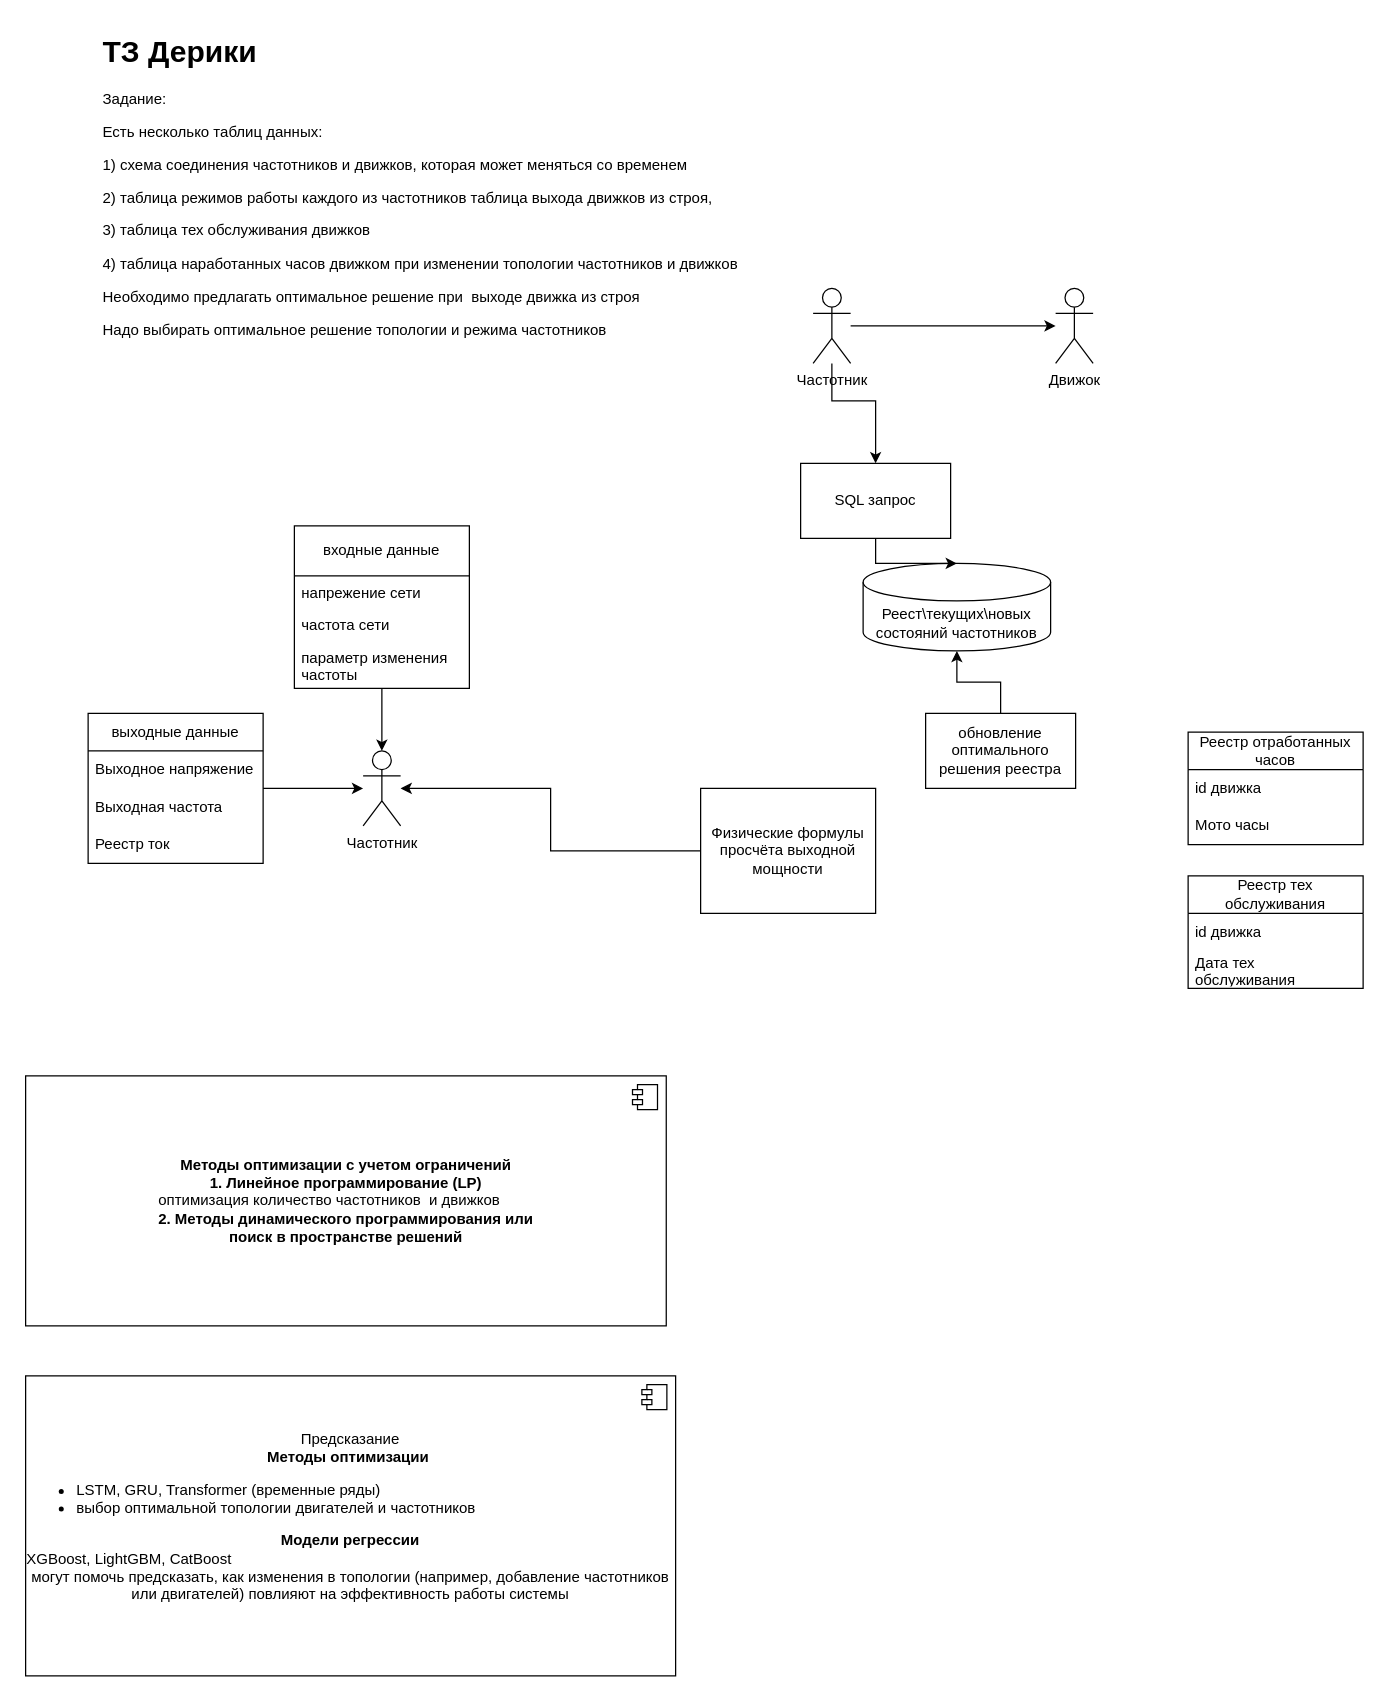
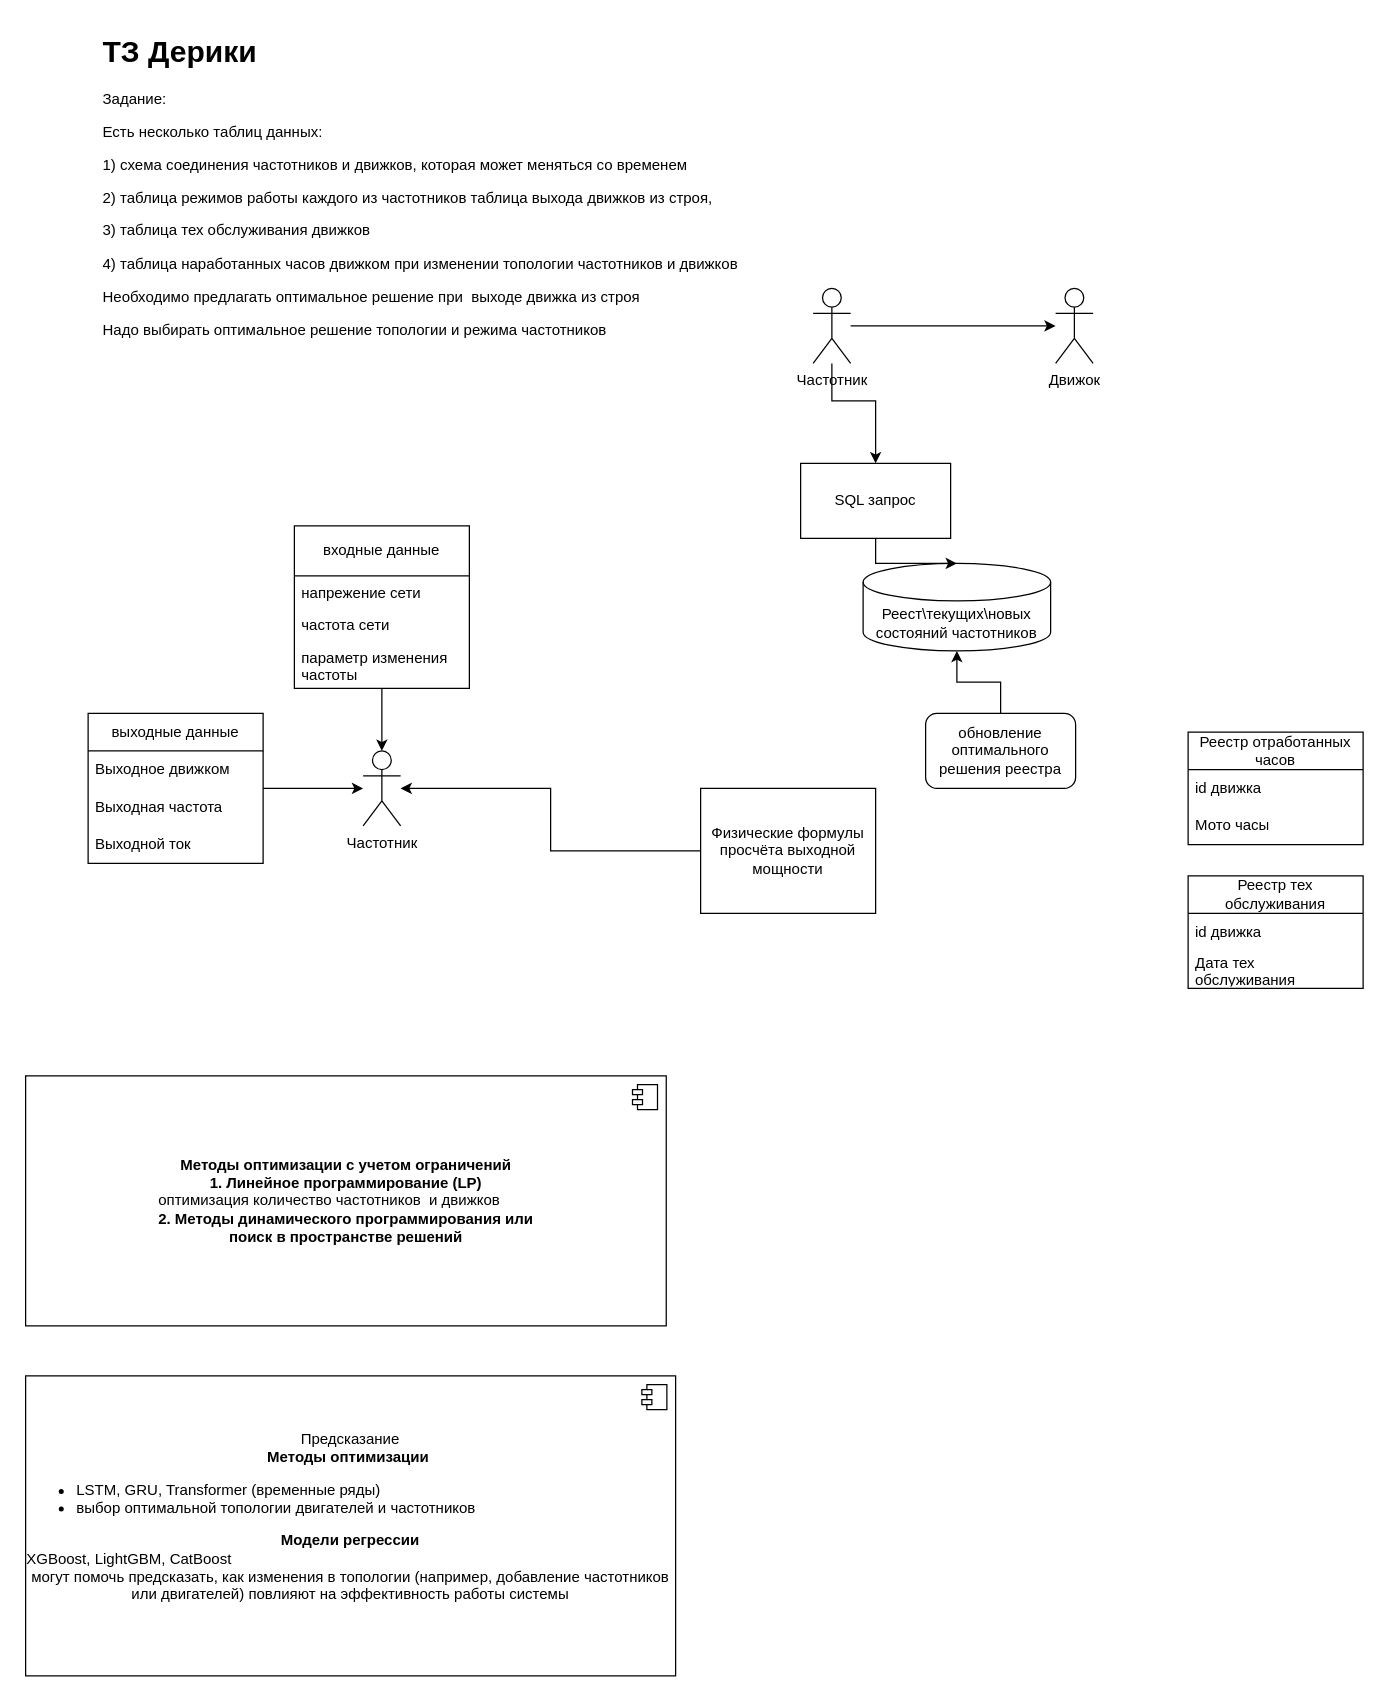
node "обновление оптимального решения реестра": shape rectangle -> rounded rectangle
node "Выходное напряжение": label "Выходное напряжение" -> "Выходное движком"
node "Реестр ток": label "Реестр ток" -> "Выходной ток"
